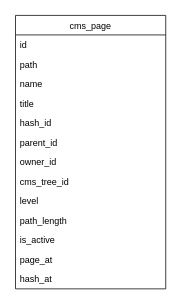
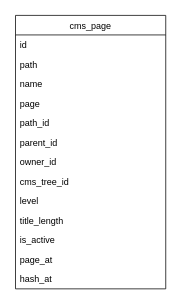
node "title": label "title" -> "page"
node "hash_id": label "hash_id" -> "path_id"
node "path_length": label "path_length" -> "title_length"
